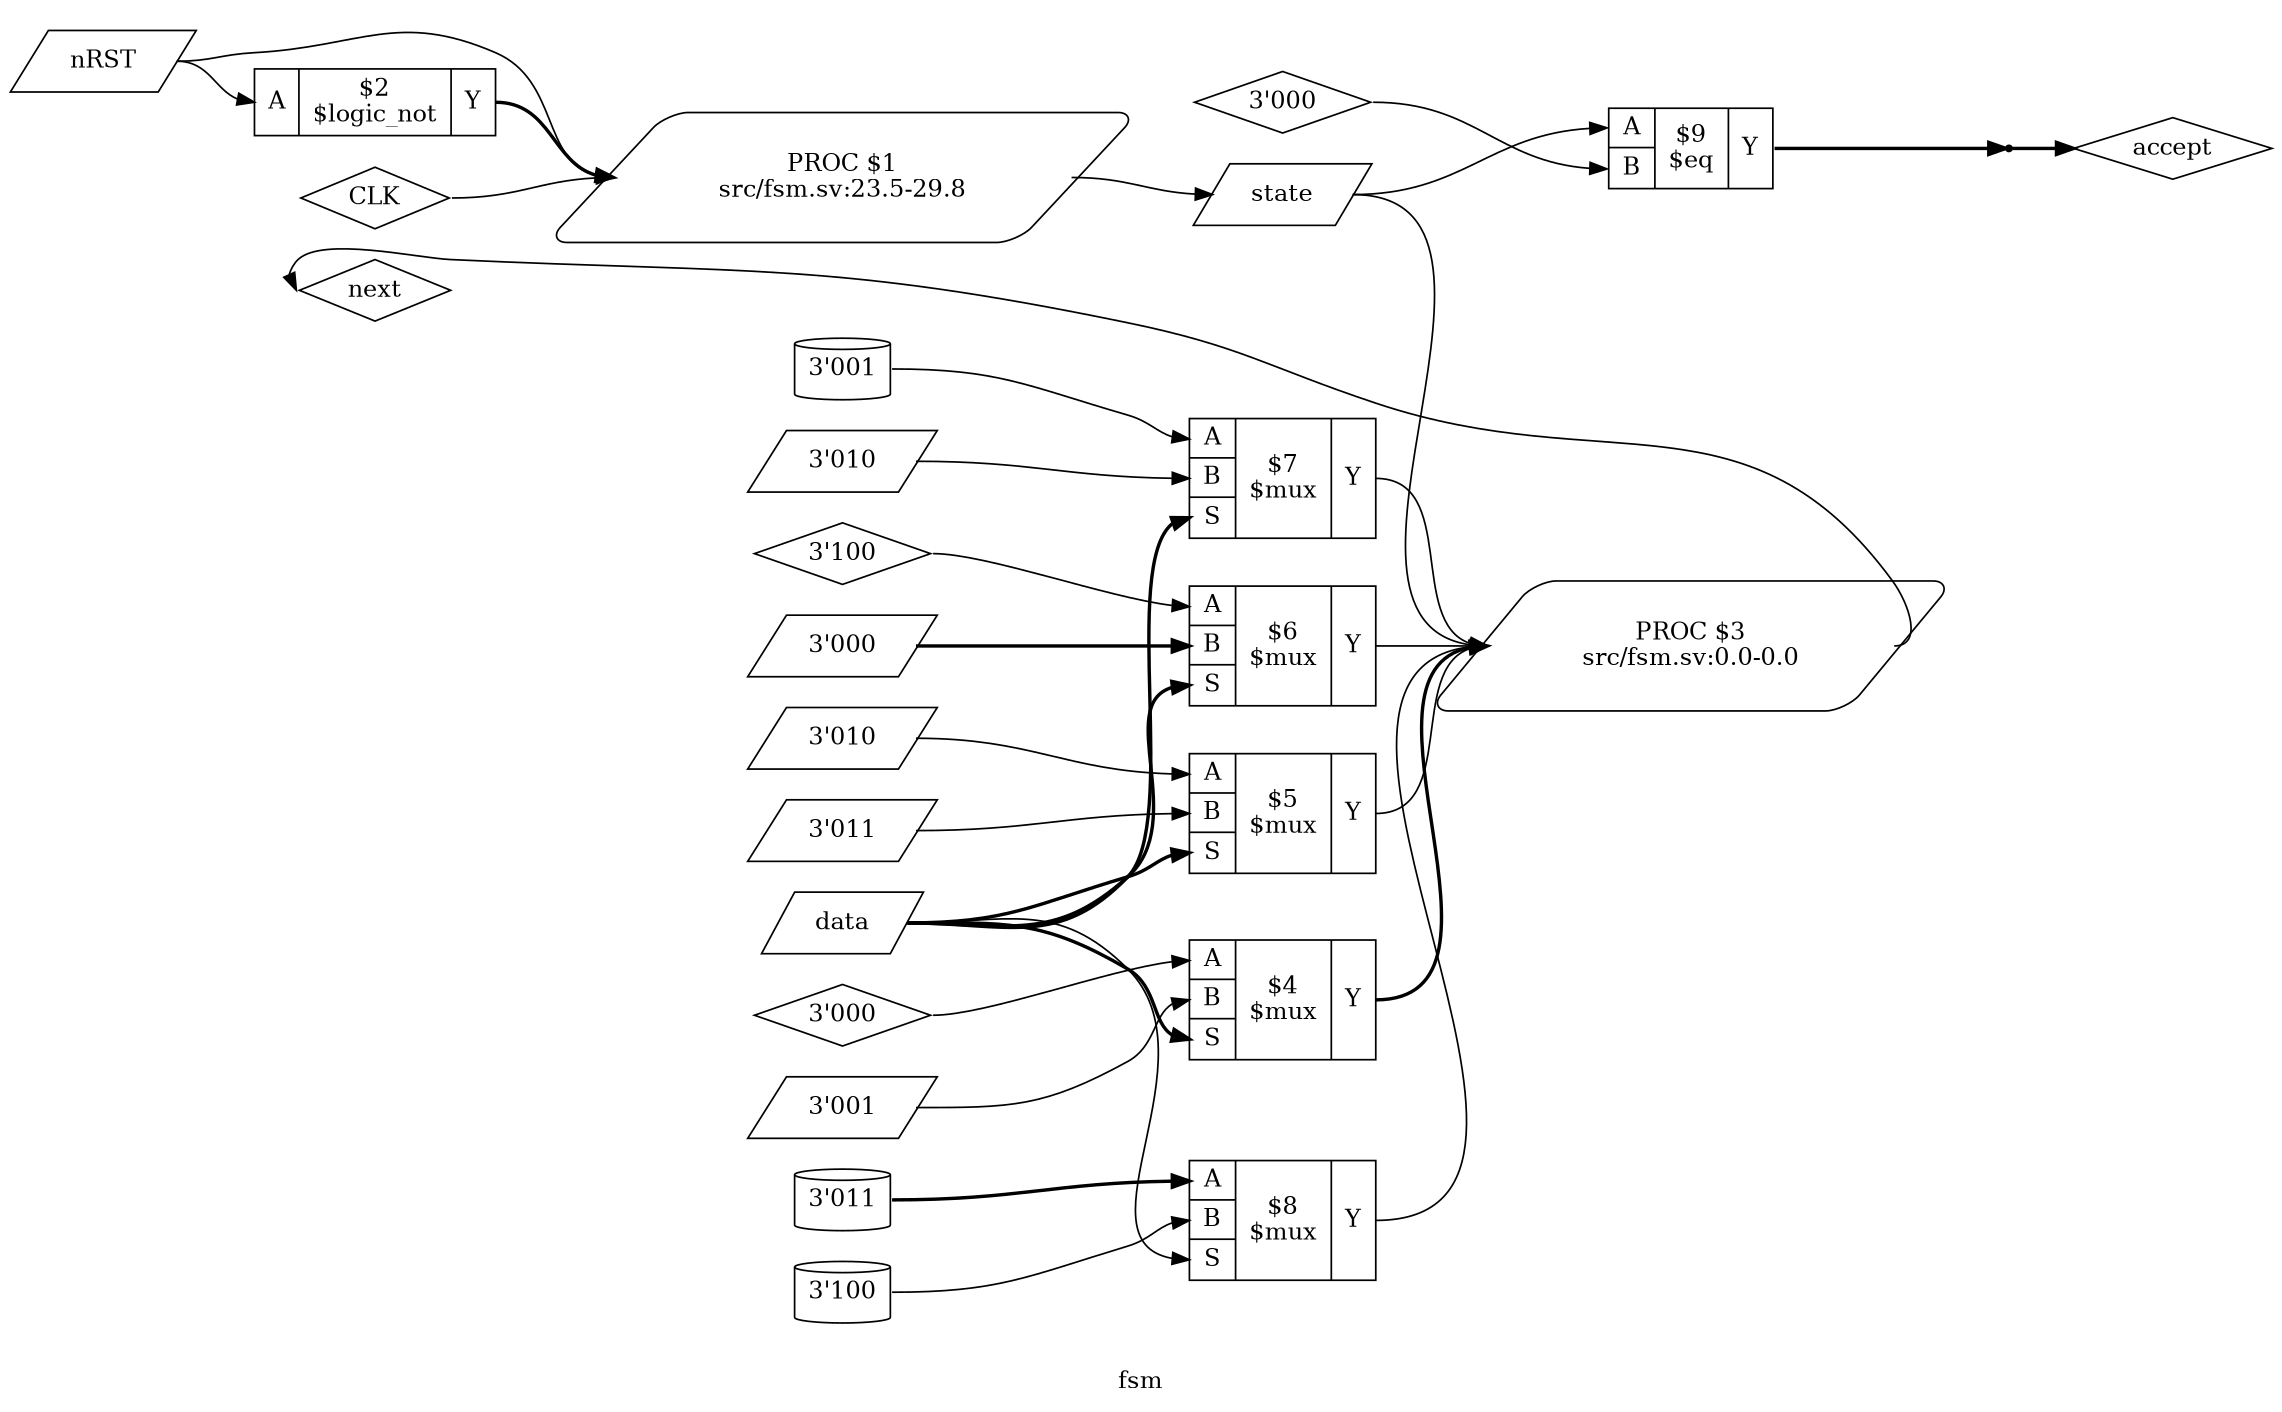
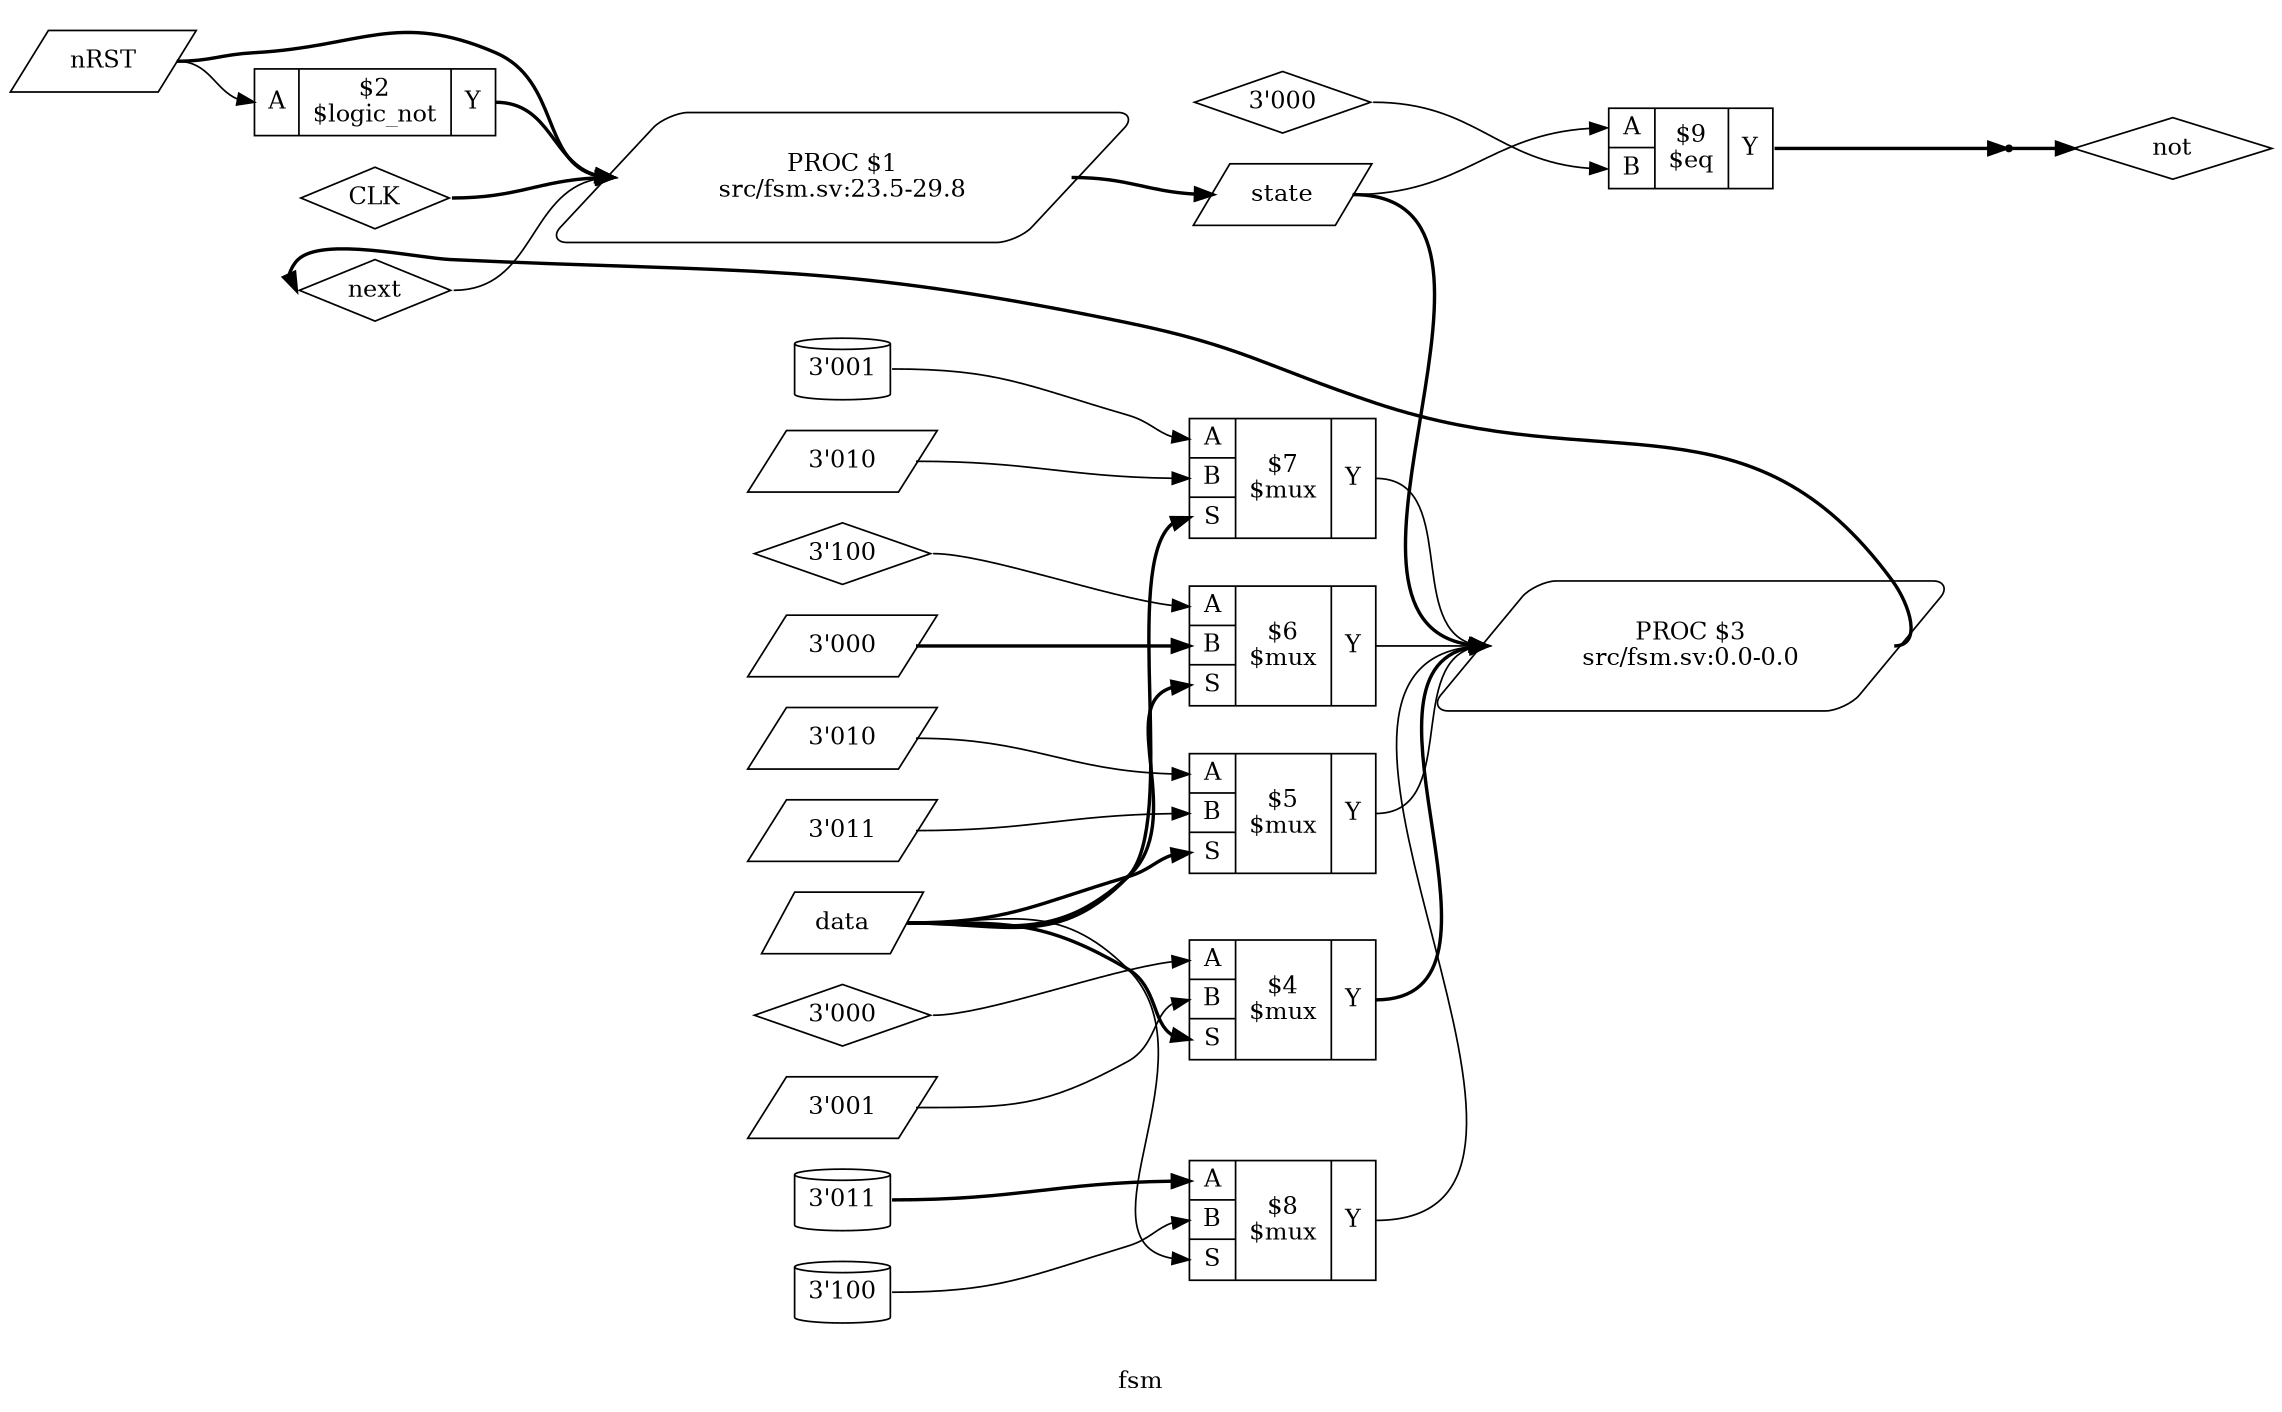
edge "nRST" -> "PROC $1 src/fsm.sv:23.5-29.8": style solid -> bold
node "accept": label "accept" -> "not"
edge "PROC $1 src/fsm.sv:23.5-29.8" -> "state": style solid -> bold
edge "CLK" -> "PROC $1 src/fsm.sv:23.5-29.8": style solid -> bold
edge "next" -> "PROC $1 src/fsm.sv:23.5-29.8": added
edge "PROC $3 src/fsm.sv:0.0-0.0" -> "next": style solid -> bold
edge "state" -> "PROC $3 src/fsm.sv:0.0-0.0": style solid -> bold
